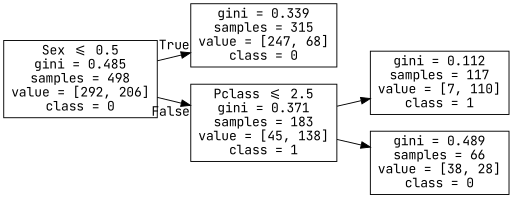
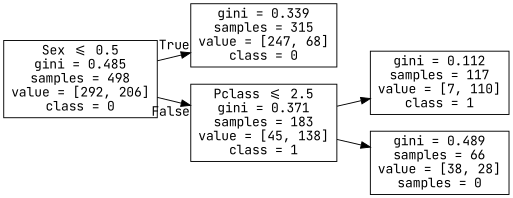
node "gini = 0.489 samples = 66 value = [38, 28] class = 0": label "gini = 0.489 samples = 66 value = [38, 28] class = 0" -> "gini = 0.489 samples = 66 value = [38, 28] samples = 0"
